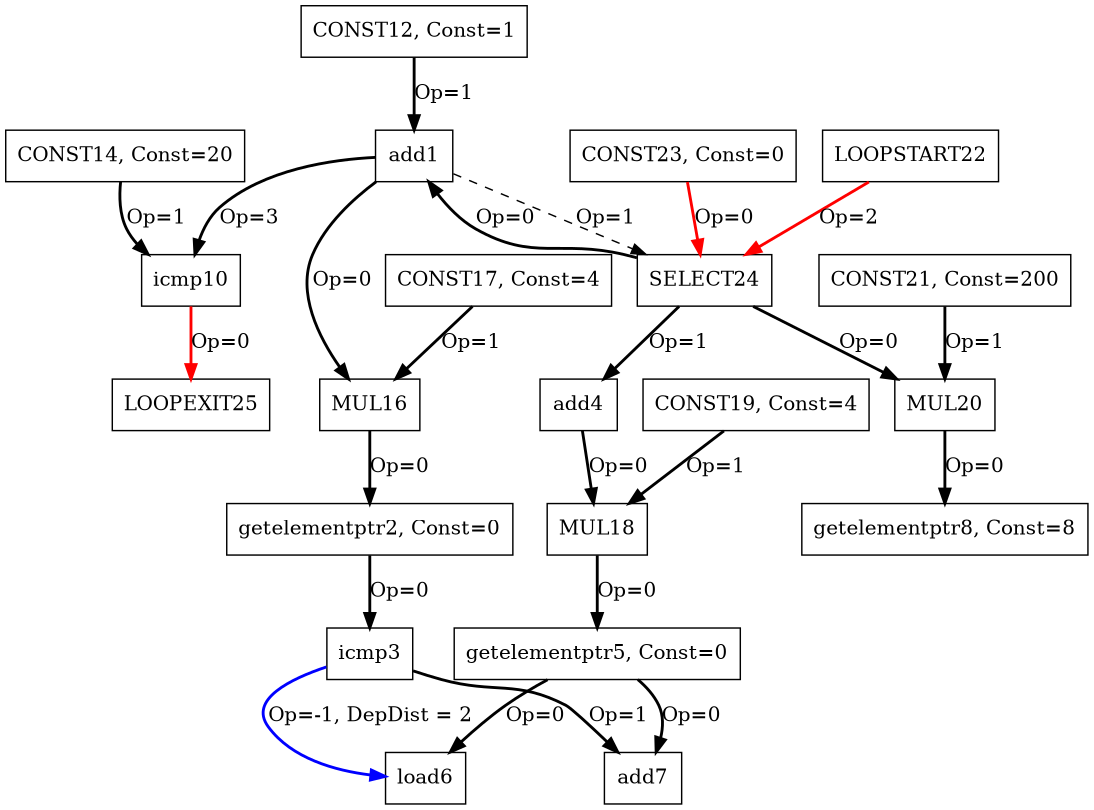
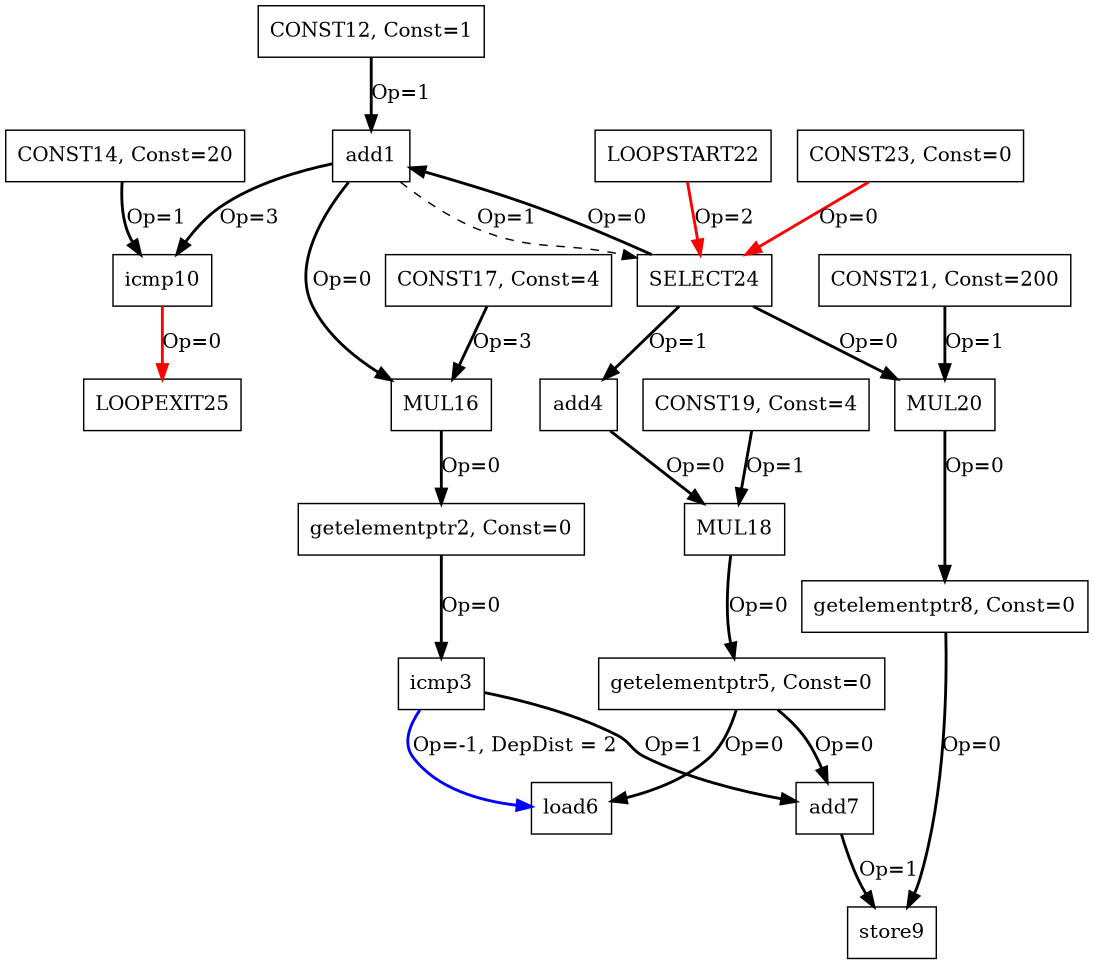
edge "CONST17, Const=4" -> "MUL16": label "Op=1" -> "Op=3"
node "getelementptr8, Const=8": label "getelementptr8, Const=8" -> "getelementptr8, Const=0"
node "store9": added
